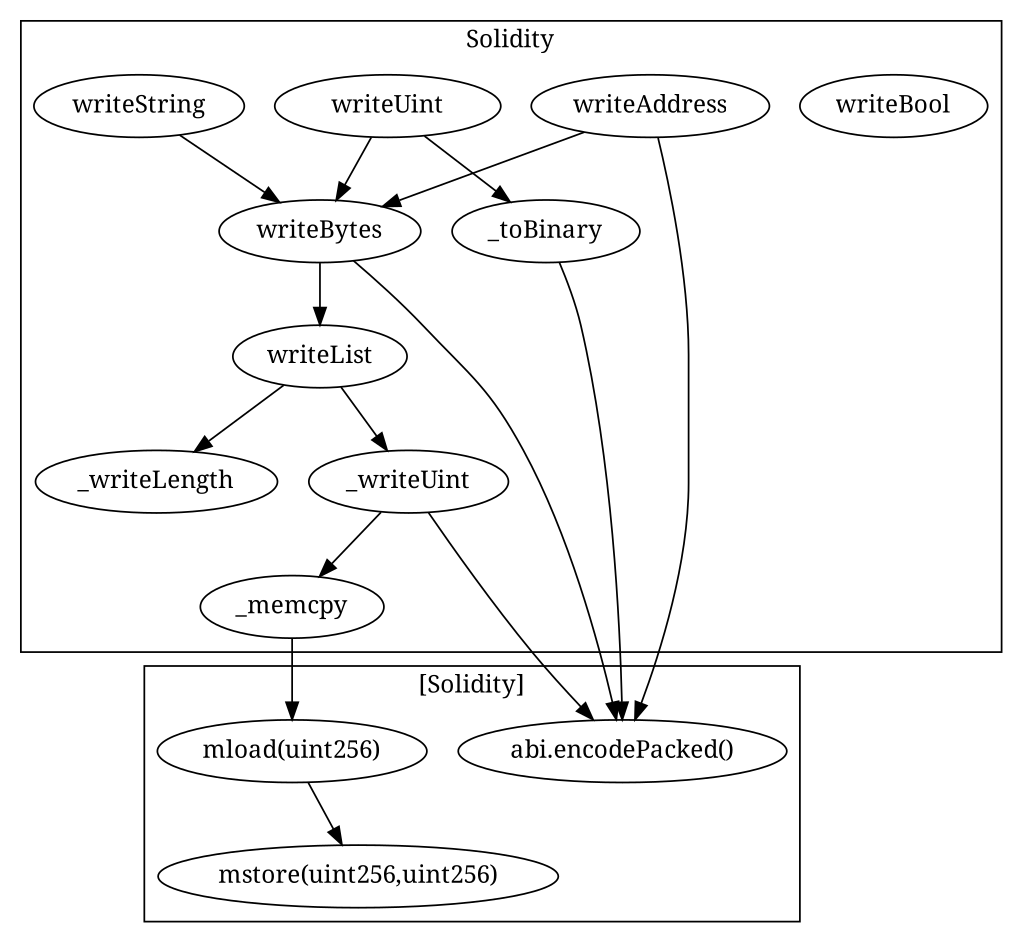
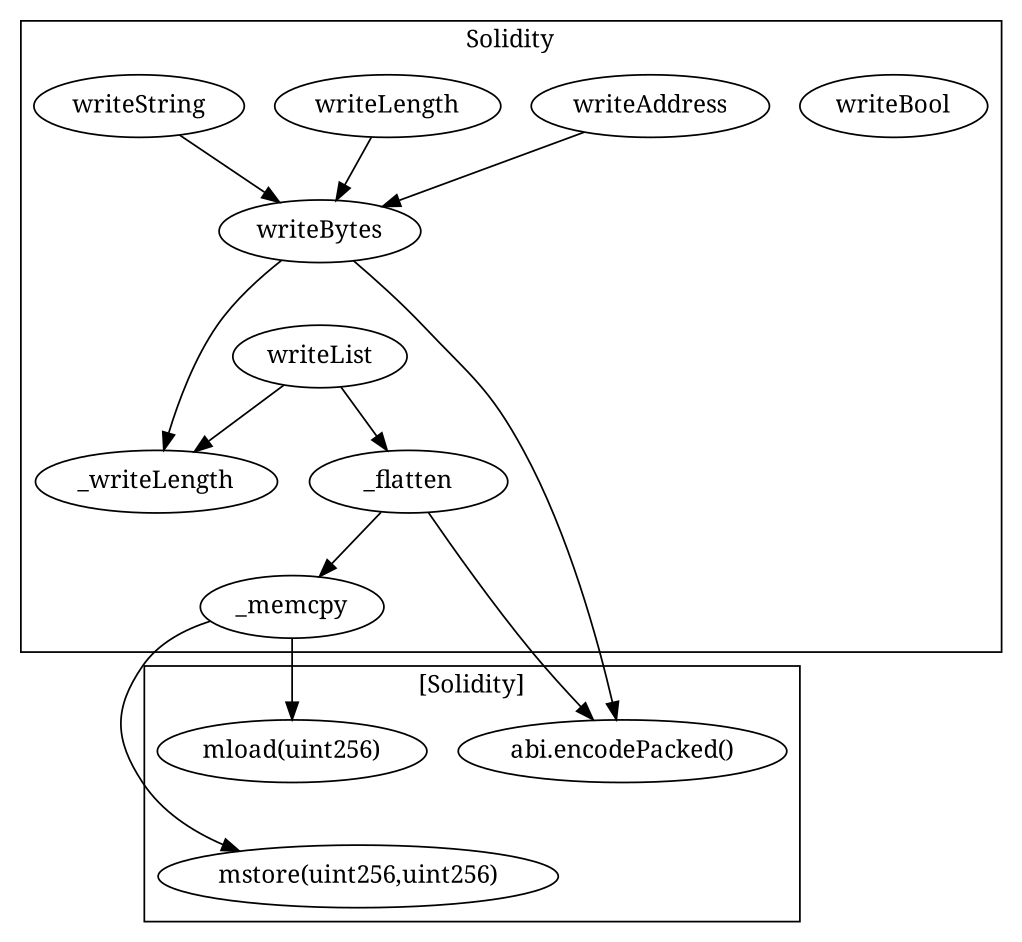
node "writeUint": label "writeUint" -> "writeLength"
node "_toBinary": removed
edge "writeBytes" -> "writeList": now "writeBytes" -> "_writeLength"
edge "writeAddress" -> "abi.encodePacked()": removed
node "_writeUint": label "_writeUint" -> "_flatten"
edge "mload(uint256)" -> "mstore(uint256,uint256)": now "_memcpy" -> "mstore(uint256,uint256)"
